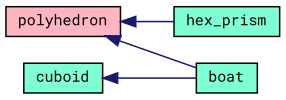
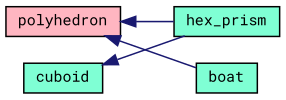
edge "boat" -> "cuboid": now "hex_prism" -> "cuboid"
